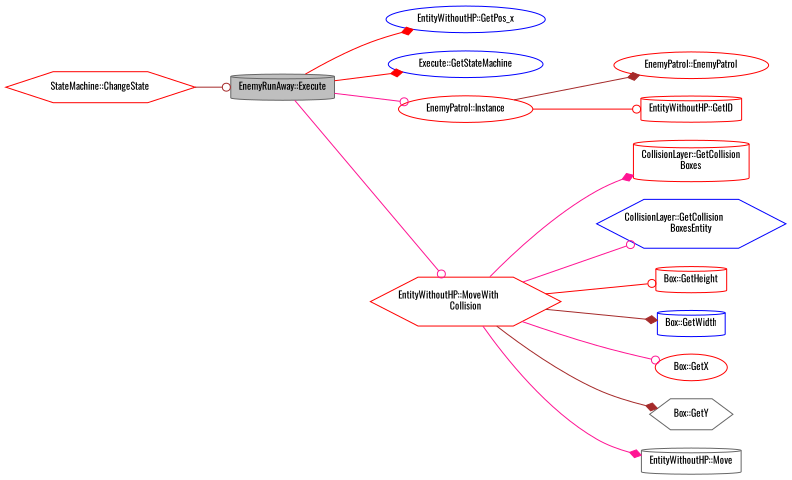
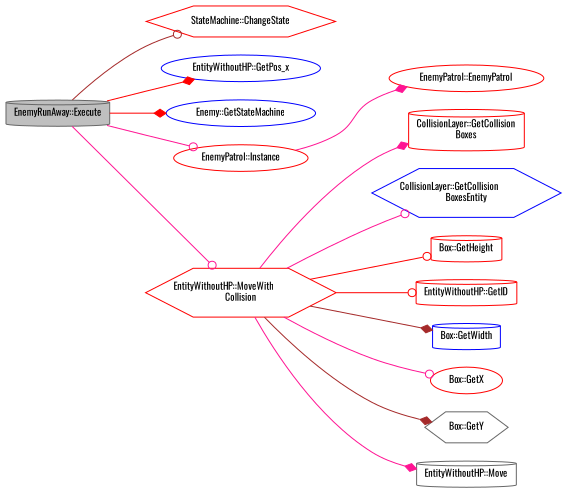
node "Execute::GetStateMachine": label "Execute::GetStateMachine" -> "Enemy::GetStateMachine"
edge "StateMachine::ChangeState" -> "EnemyRunAway::Execute": reversed
edge "EnemyPatrol::Instance" -> "EnemyPatrol::EnemyPatrol": color brown -> deeppink
edge "EnemyPatrol::Instance" -> "EntityWithoutHP::GetID": now "EntityWithoutHP::MoveWith Collision" -> "EntityWithoutHP::GetID"
